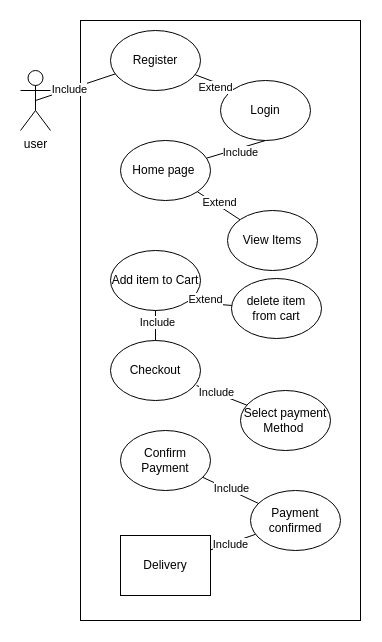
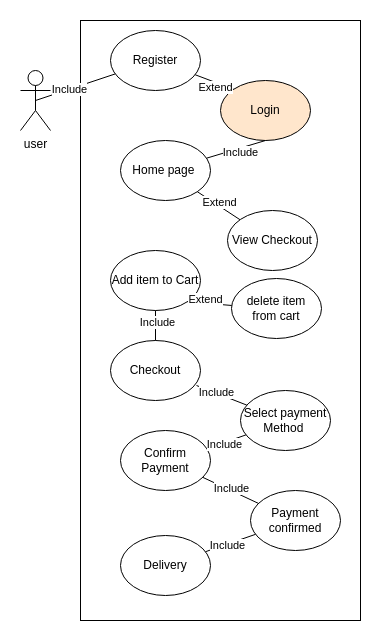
node "Login": fillcolor #ffffff -> #ffe6cc
node "View Items": label "View Items" -> "View Checkout"
edge "Select payment Method" -- "Confirm Payment": added, label "Include"
node "Delivery": shape rectangle -> ellipse
